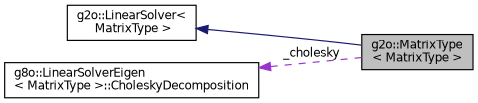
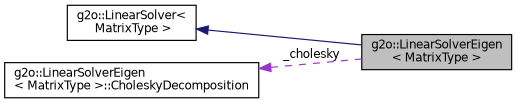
node "g2o::MatrixType < MatrixType >": label "g2o::MatrixType < MatrixType >" -> "g2o::LinearSolverEigen < MatrixType >"
node "g8o::LinearSolverEigen < MatrixType >::CholeskyDecomposition": label "g8o::LinearSolverEigen < MatrixType >::CholeskyDecomposition" -> "g2o::LinearSolverEigen < MatrixType >::CholeskyDecomposition"
